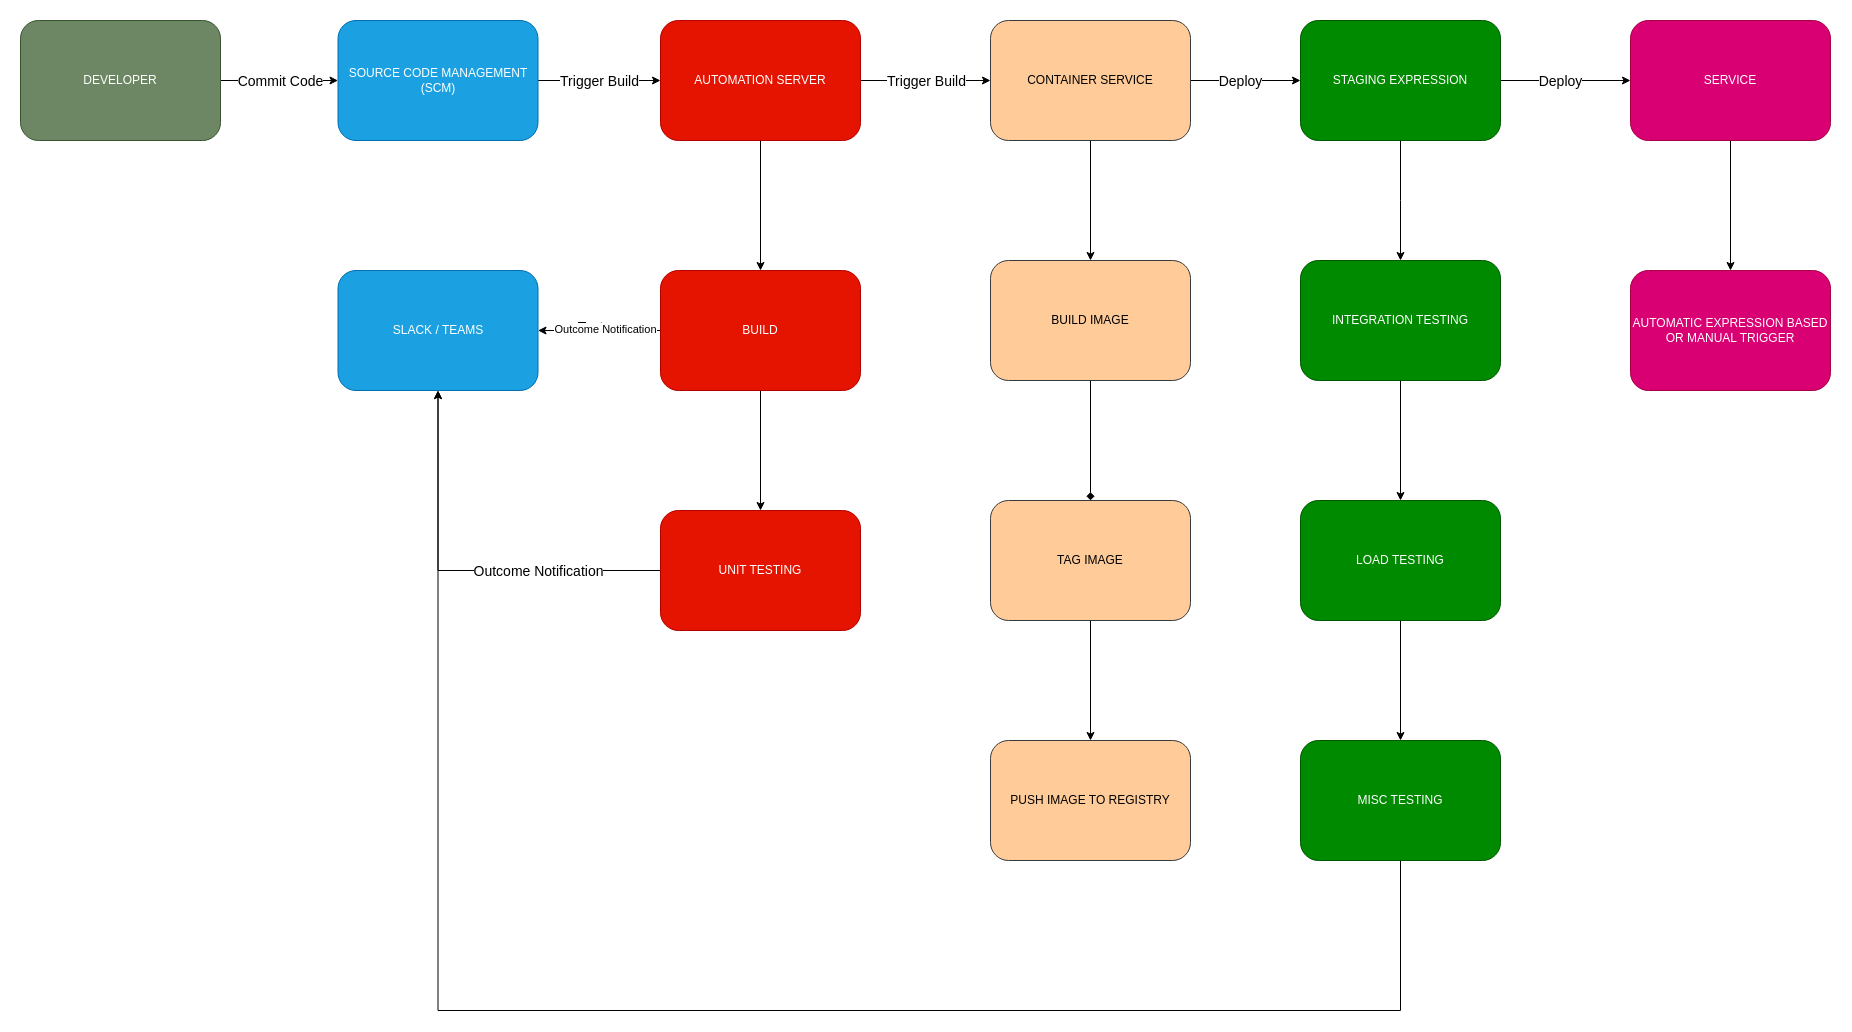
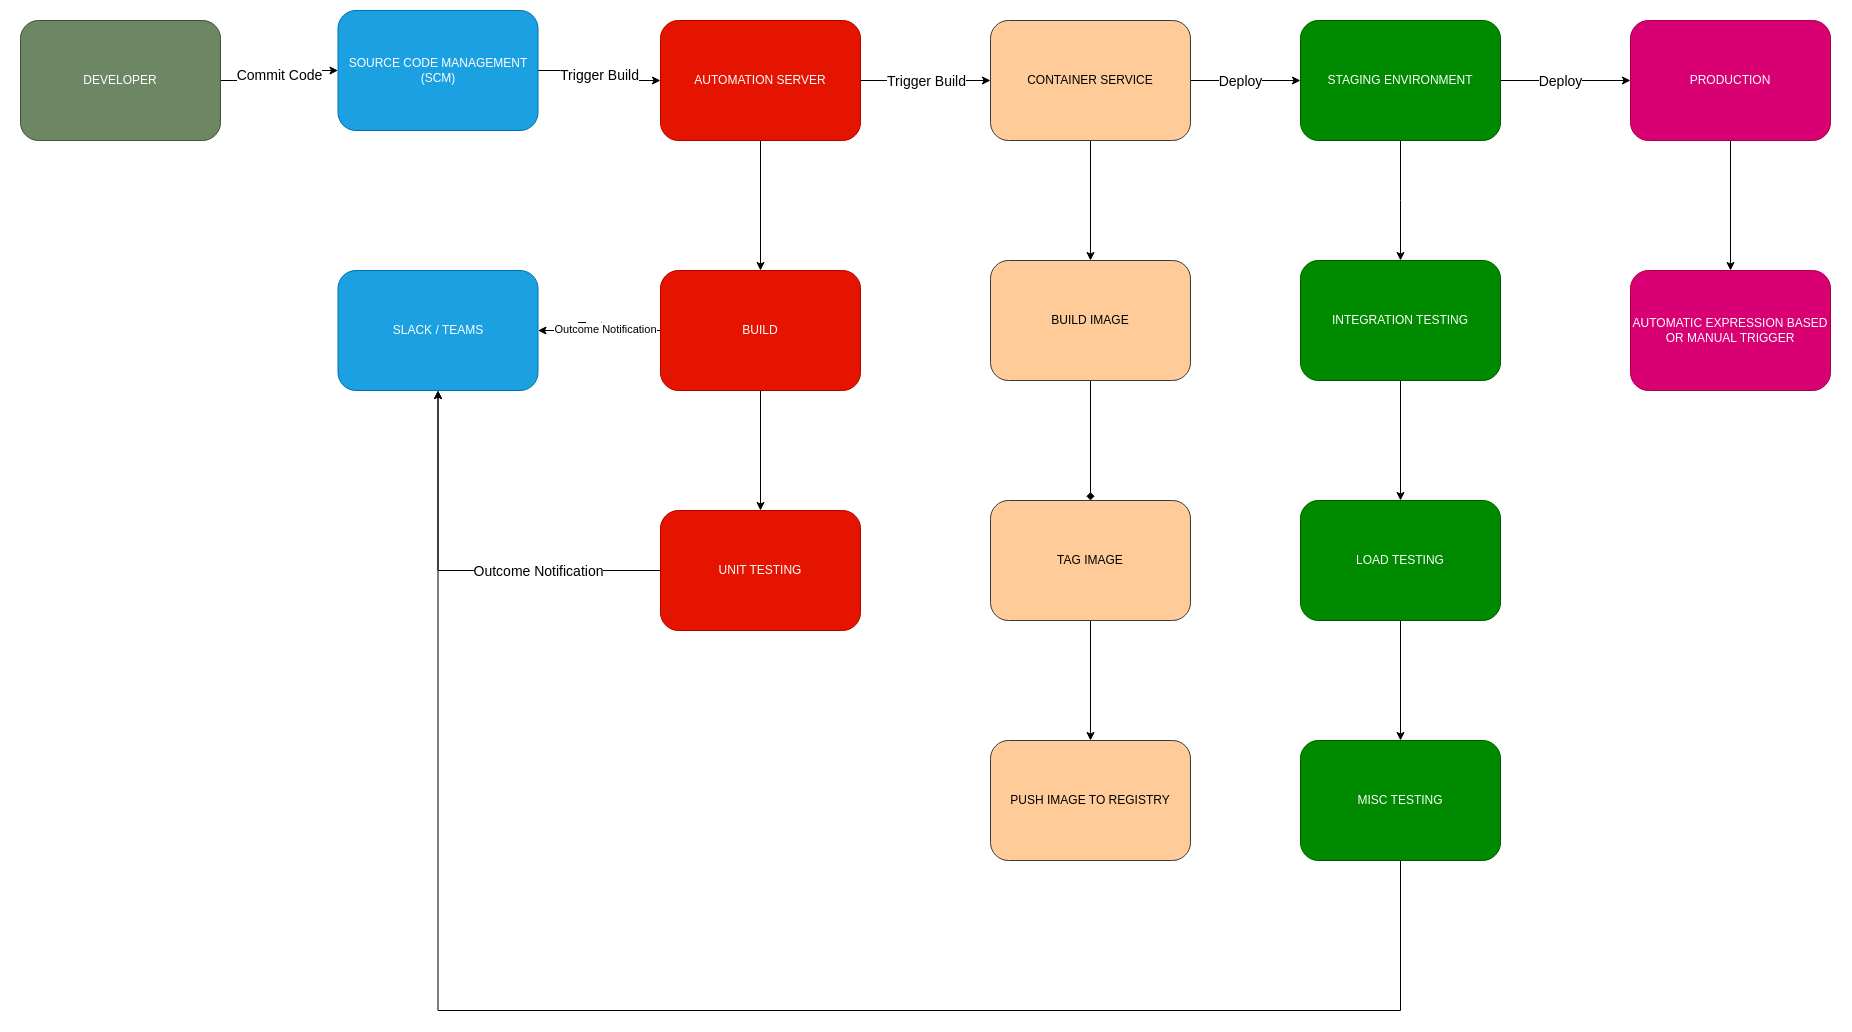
node "SOURCE CODE MANAGEMENT (SCM)": moved (438, 81) -> (438, 71)
node "STAGING EXPRESSION": label "STAGING EXPRESSION" -> "STAGING ENVIRONMENT"
node "SERVICE": label "SERVICE" -> "PRODUCTION"
